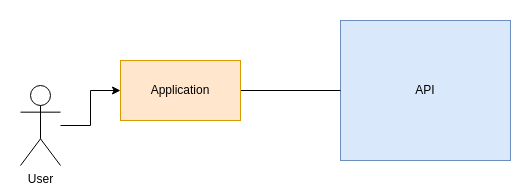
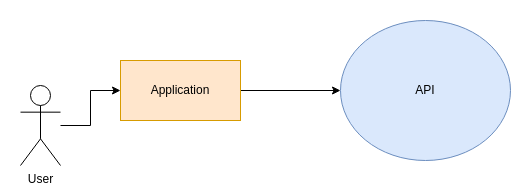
edge "Application" -- "API": arrowhead none -> classic
node "API": shape rectangle -> ellipse
